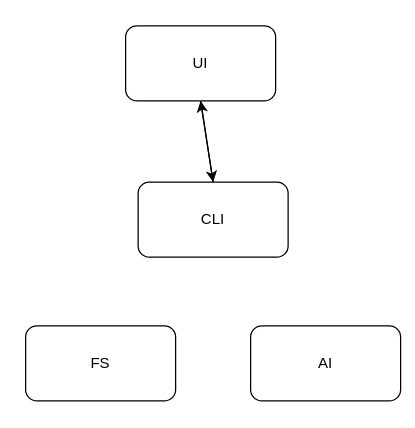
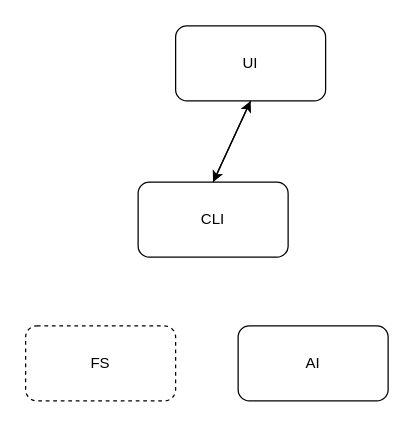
node "UI": moved (201, 63) -> (251, 63)
node "FS": style solid -> dashed
node "AI": moved (326, 363) -> (313, 363)
